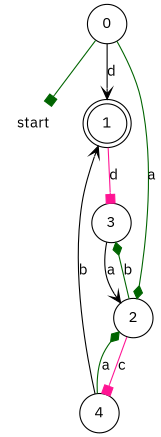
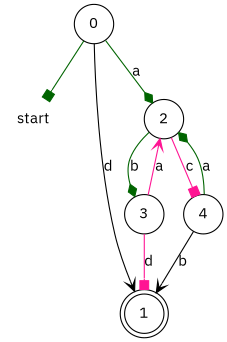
edge "1" -> "3": reversed
edge "3" -> "2": color black -> deeppink
